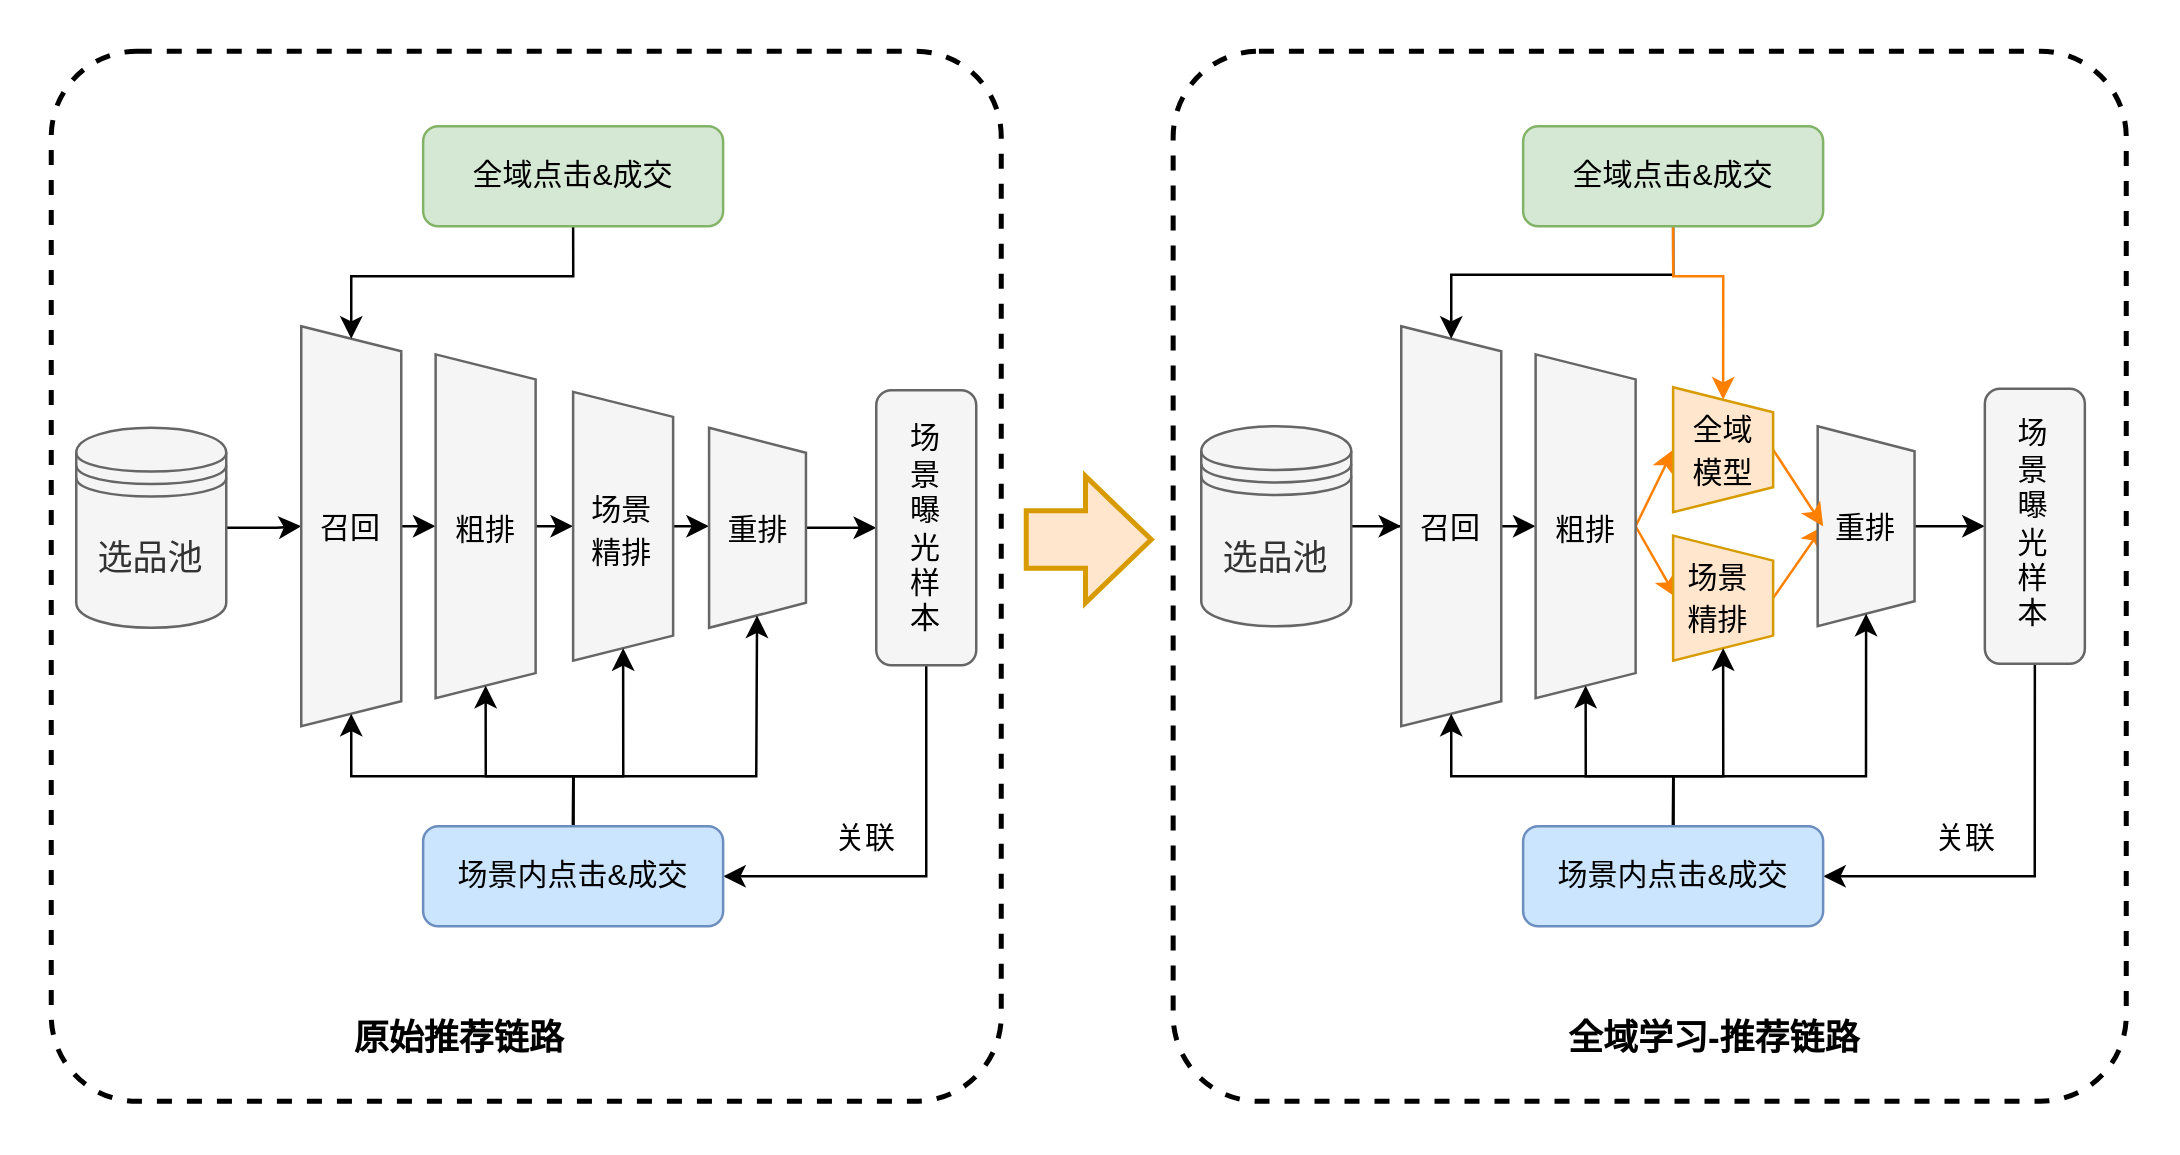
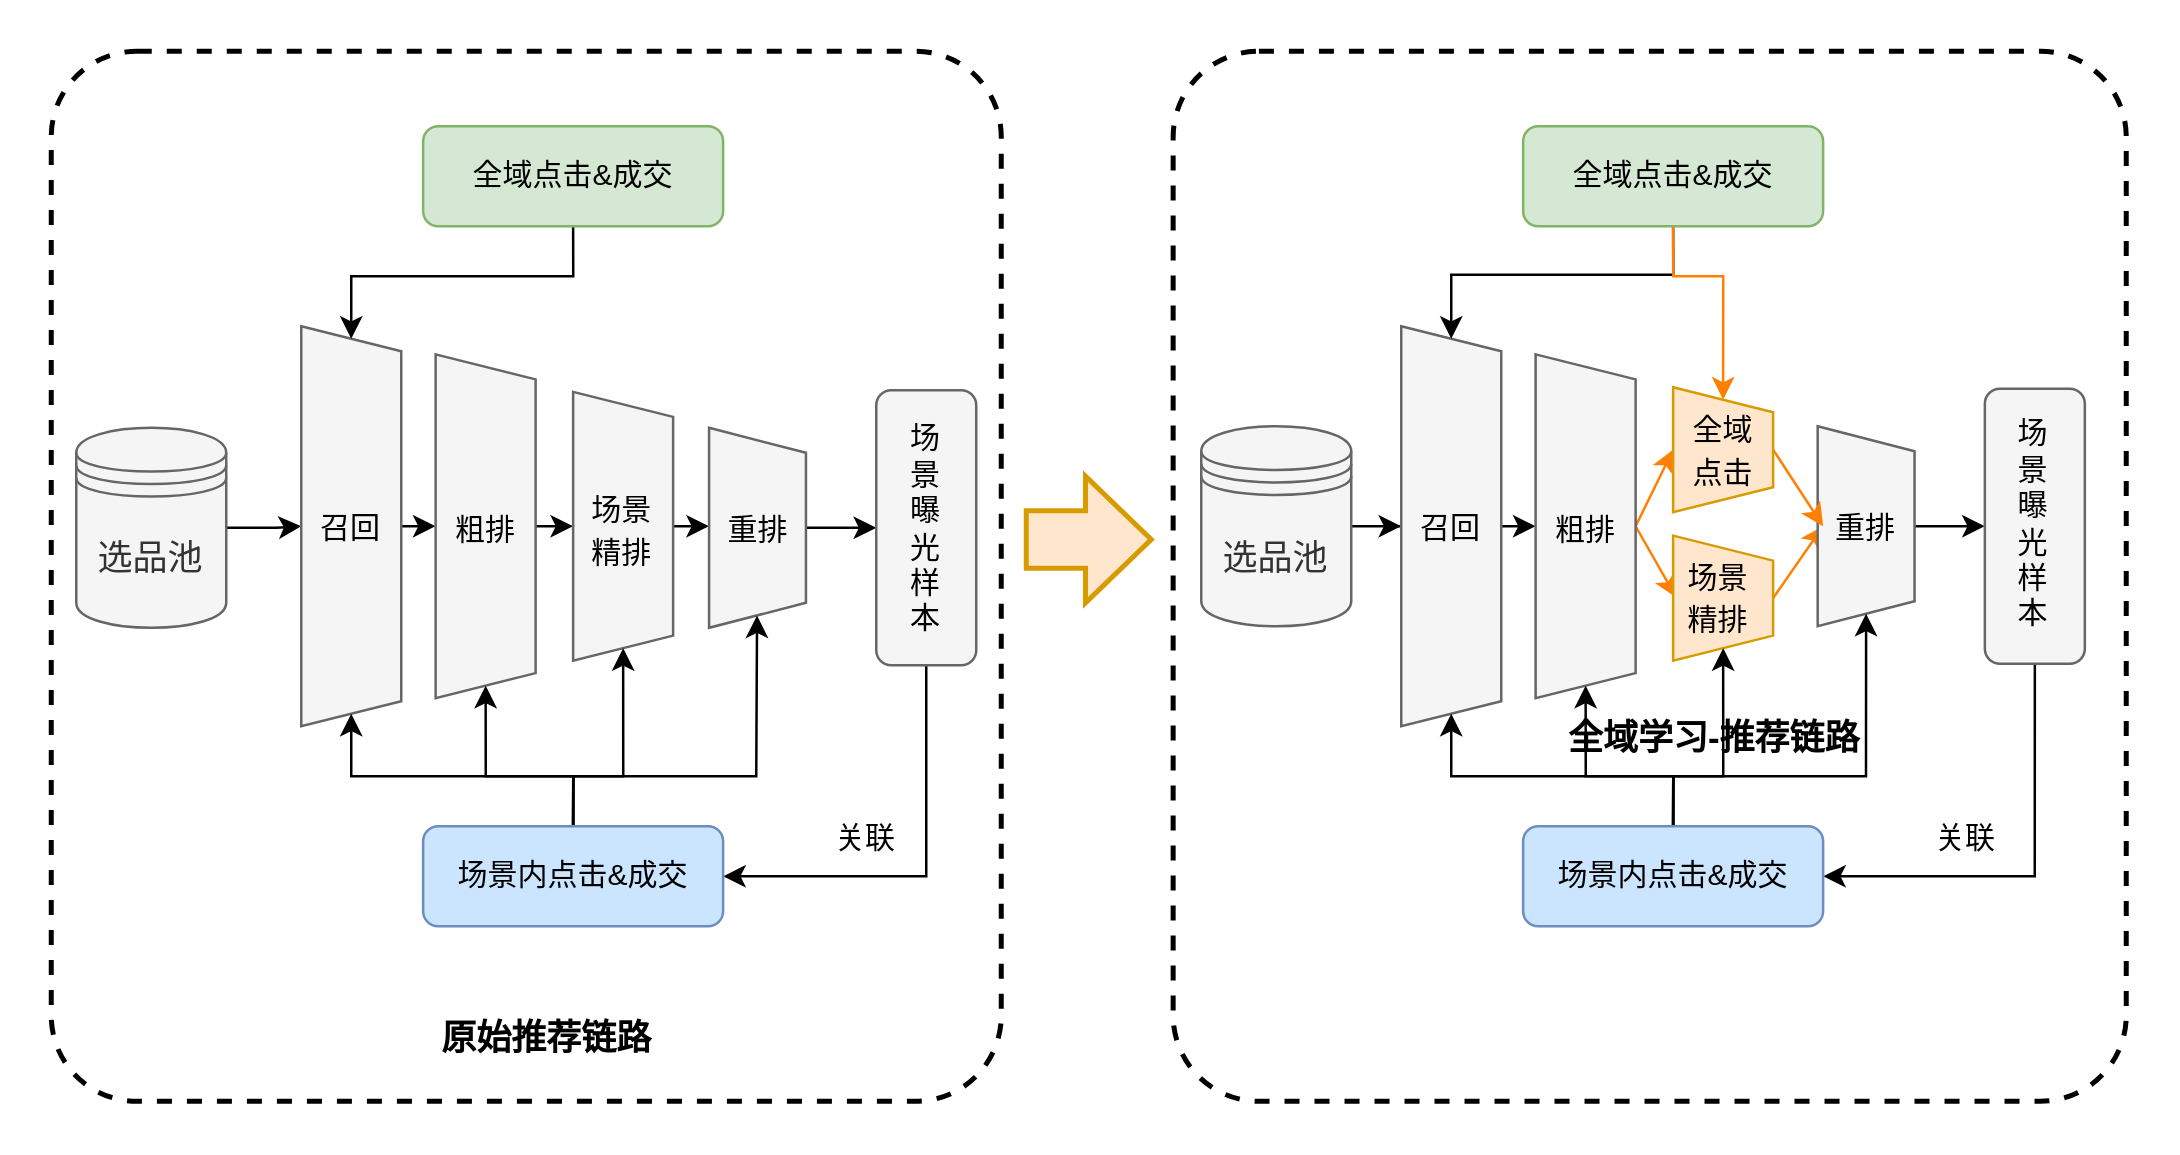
node "全域模型": label "全域模型" -> "全域点击"
node "原始推荐链路": moved (461, 1039) -> (548, 1039)
node "全域学习-推荐链路": moved (1714, 1039) -> (1714, 739)
